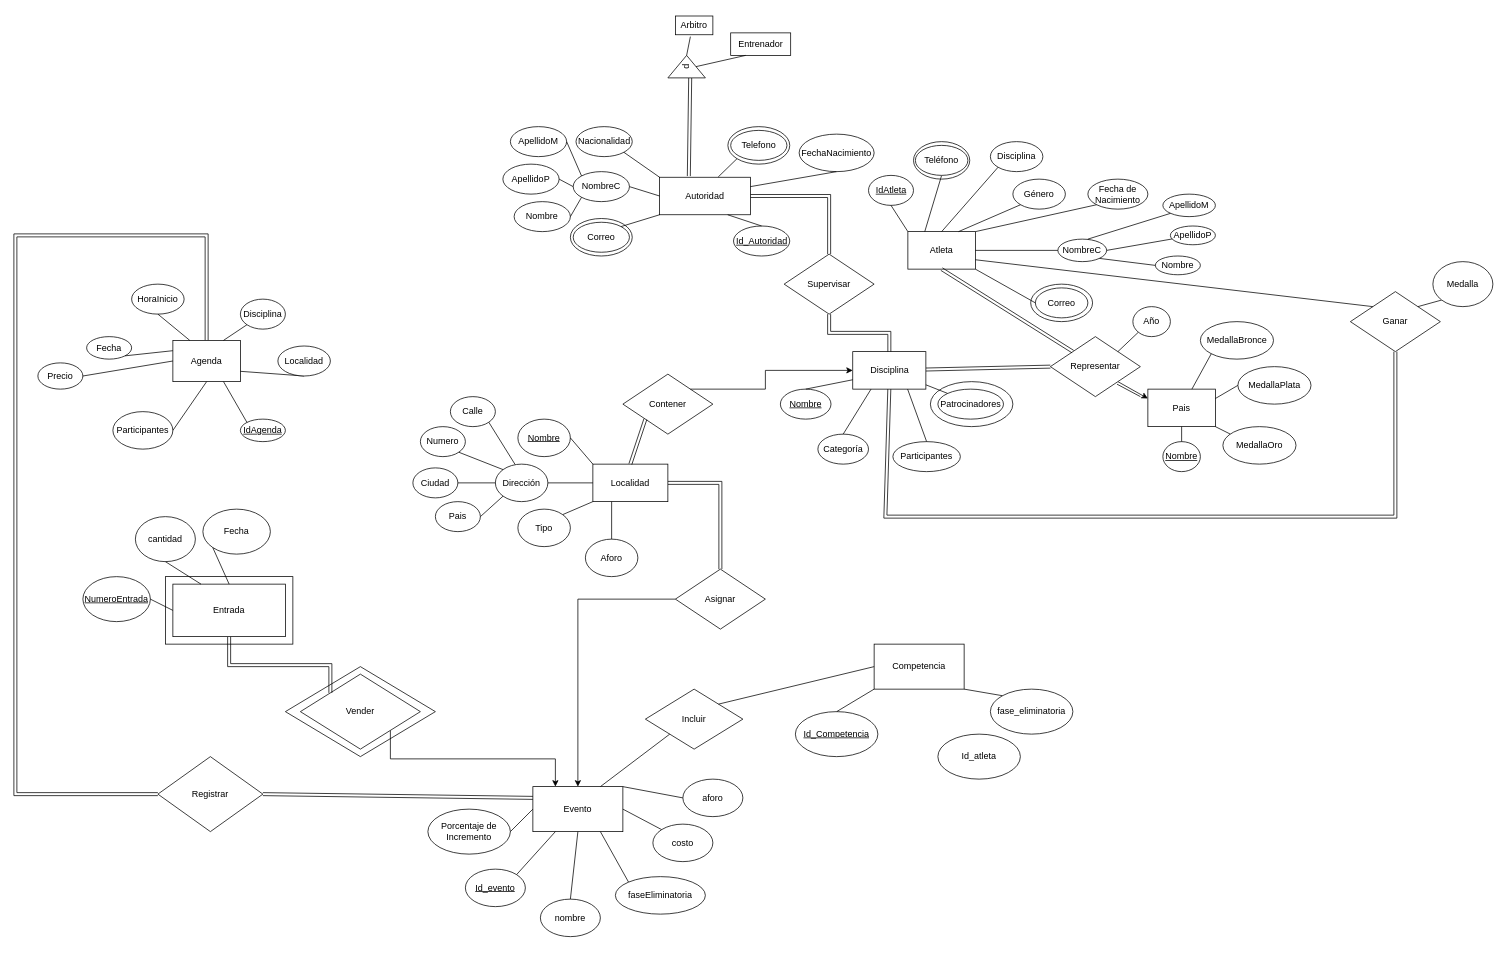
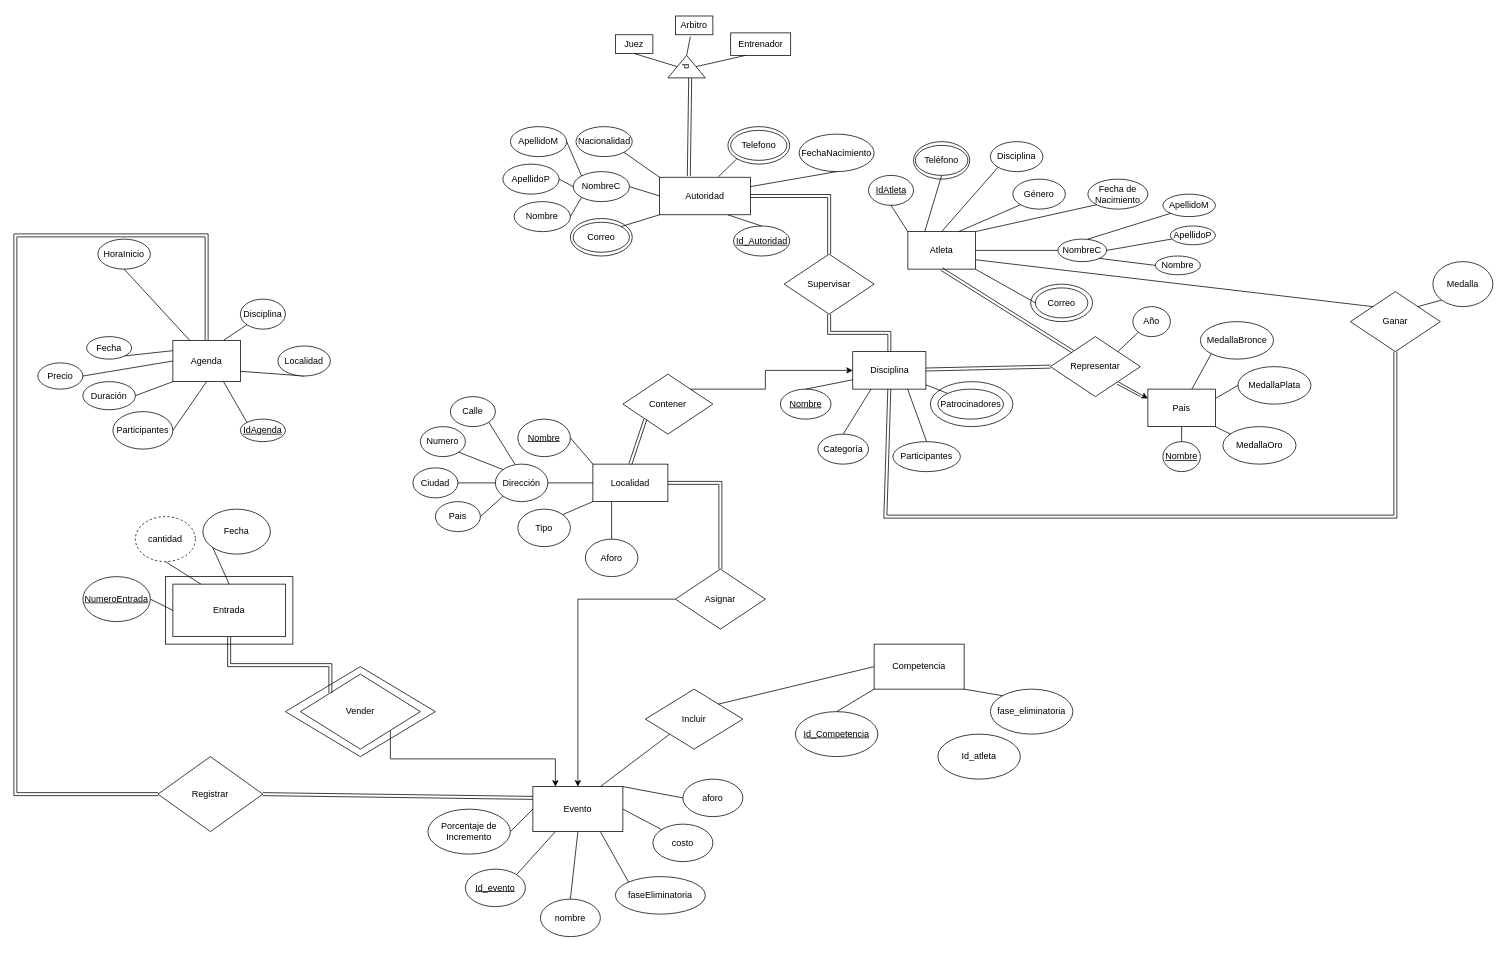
node "Juez": added
edge "Juez" -- "d": added
node "HoraInicio": moved (158, 299) -> (124, 254)
edge "Agenda" -- "Duración": added
node "Duración": added
node "cantidad": style solid -> dashed
